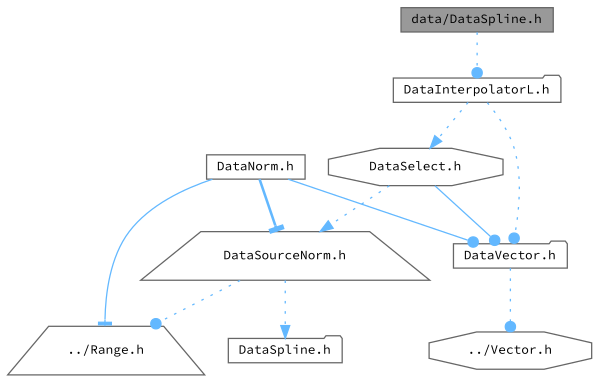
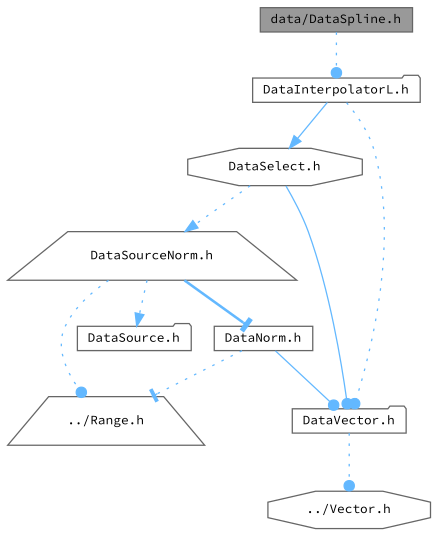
edge "DataInterpolatorL.h" -> "DataSelect.h": style dotted -> solid
edge "DataNorm.h" -> "DataSourceNorm.h": reversed
edge "DataNorm.h" -> "../Range.h": style solid -> dotted
node "DataSpline.h": label "DataSpline.h" -> "DataSource.h"
